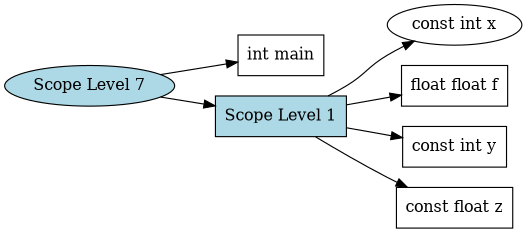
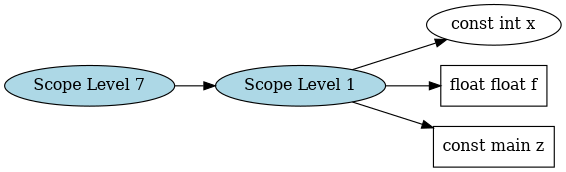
node "int main": removed
node "Scope Level 1": shape box -> ellipse
node "const int y": removed
node "const float z": label "const float z" -> "const main z"
